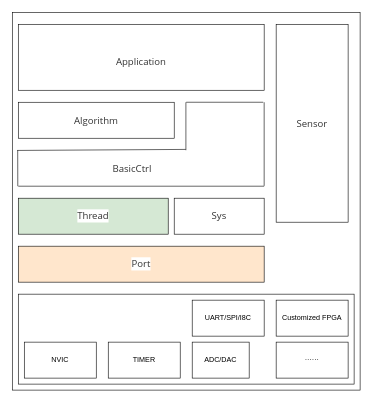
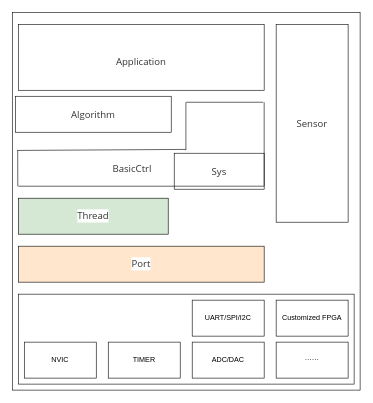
node "Algorithm": moved (96, 120) -> (93, 114)
node "Sys": moved (219, 216) -> (219, 171)
node "UART/SPI/I8C": label "UART/SPI/I8C" -> "UART/SPI/I2C"
node "ADC/DAC": size 57x36 -> 72x36
